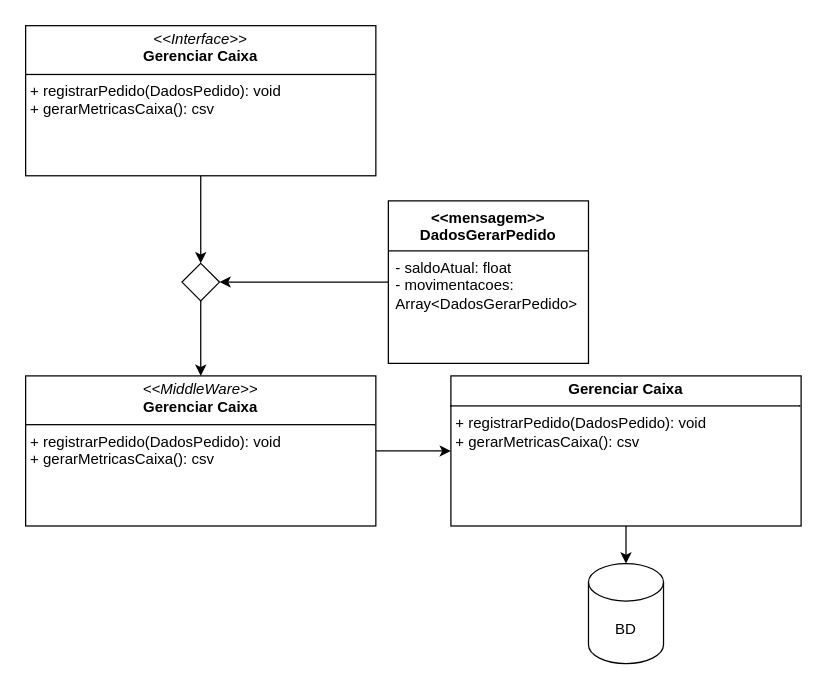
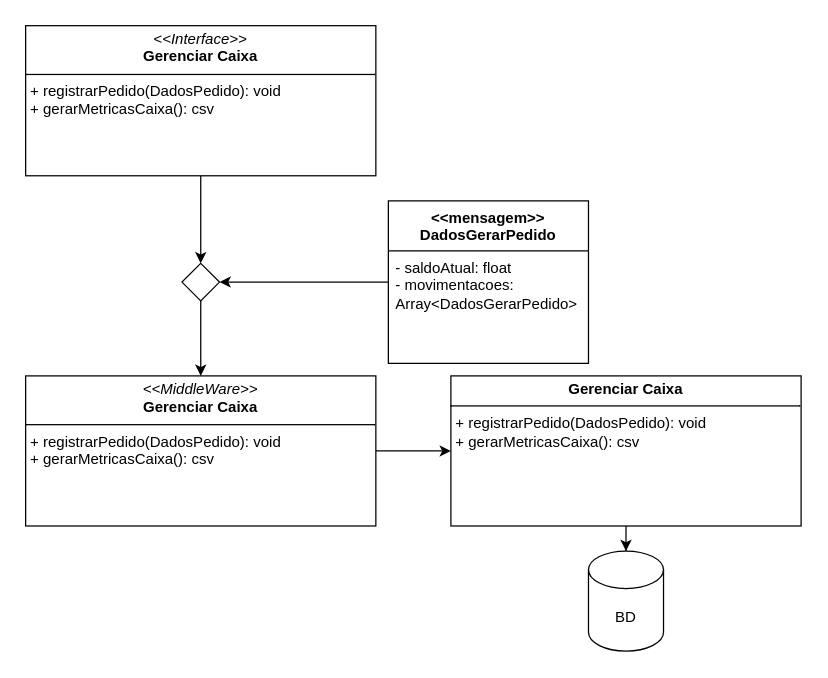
node "BD": moved (626, 613) -> (626, 601)
